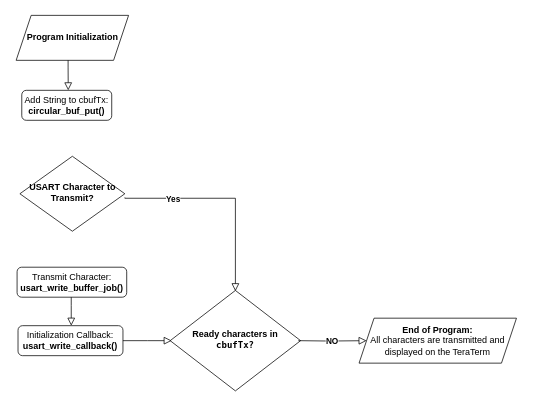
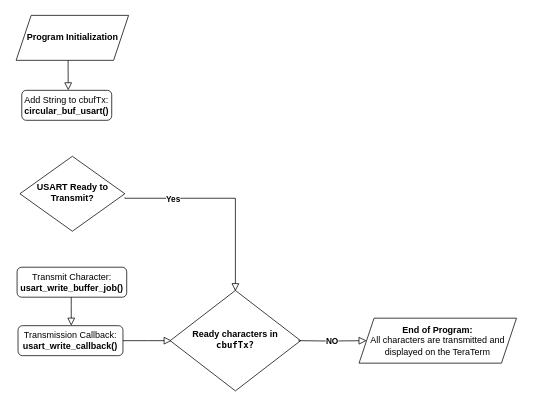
node "Add String to cbufTx: circular_buf_put()": label "Add String to cbufTx: circular_buf_put()" -> "Add String to cbufTx: circular_buf_usart()"
node "USART Character to Transmit?": label "USART Character to Transmit?" -> "USART Ready to Transmit?"
node "Initialization Callback: usart_write_callback()": label "Initialization Callback: usart_write_callback()" -> "Transmission Callback: usart_write_callback()"
